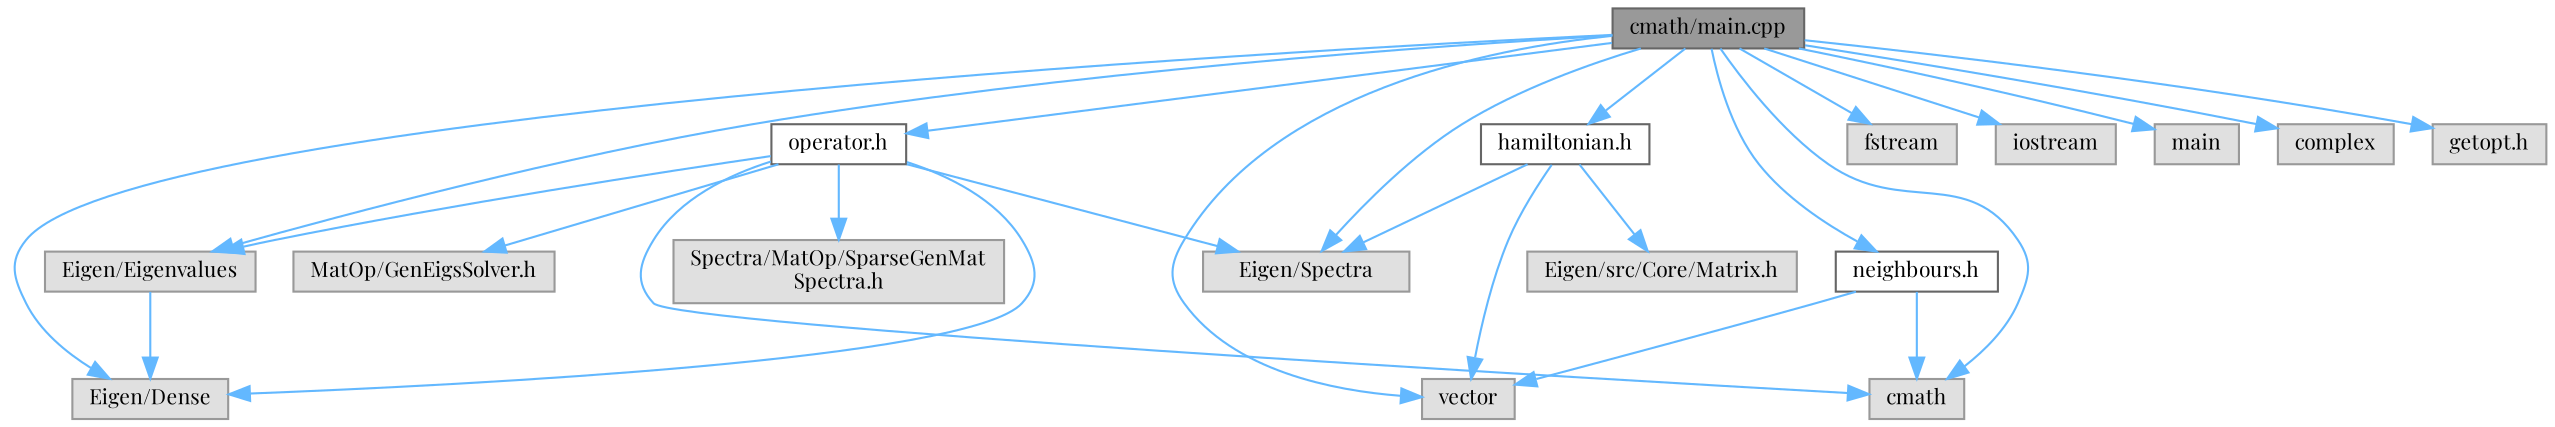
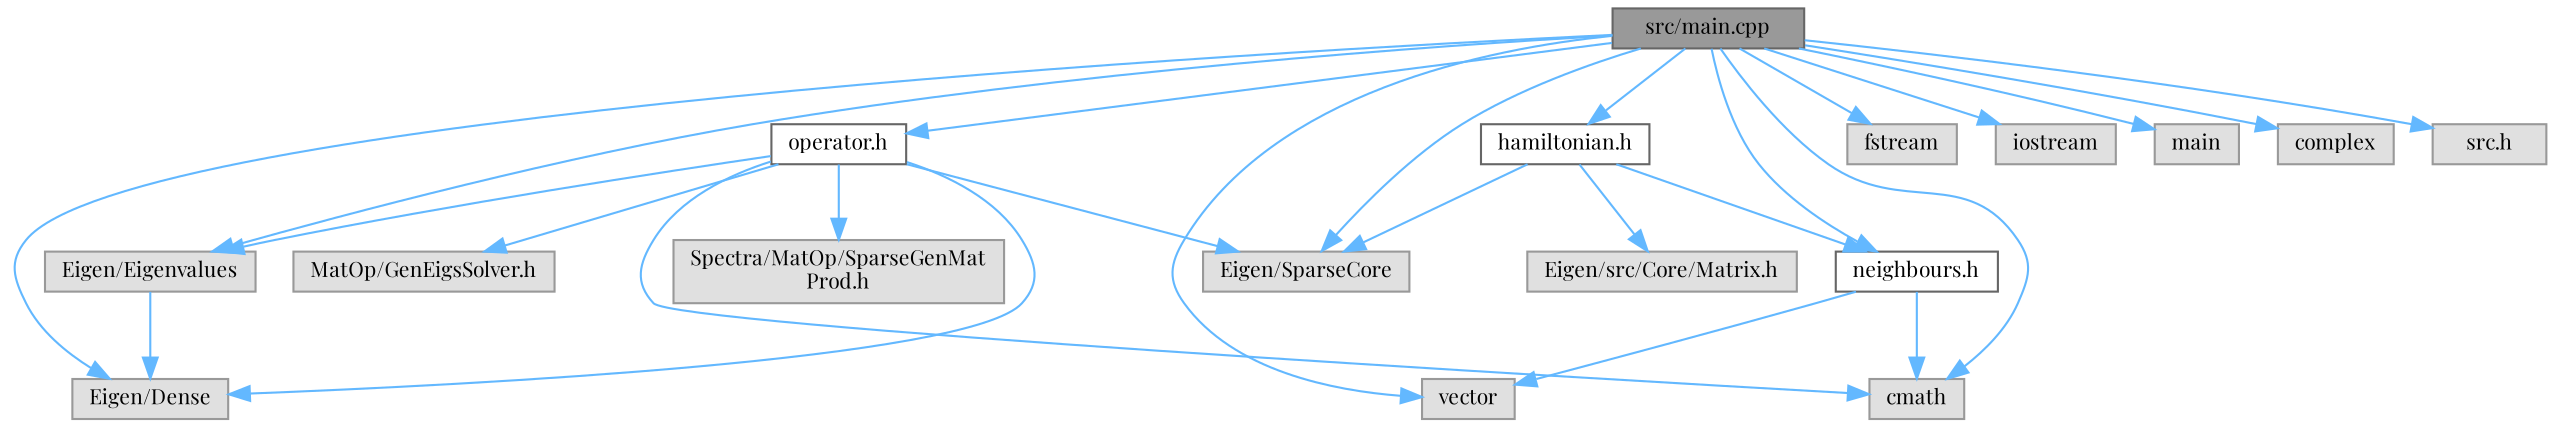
node "cmath/main.cpp": label "cmath/main.cpp" -> "src/main.cpp"
node "getopt.h": label "getopt.h" -> "src.h"
edge "hamiltonian.h" -> "vector": now "hamiltonian.h" -> "neighbours.h"
node "Spectra/MatOp/SparseGenMat Spectra.h": label "Spectra/MatOp/SparseGenMat Spectra.h" -> "Spectra/MatOp/SparseGenMat Prod.h"
node "Eigen/Spectra": label "Eigen/Spectra" -> "Eigen/SparseCore"
